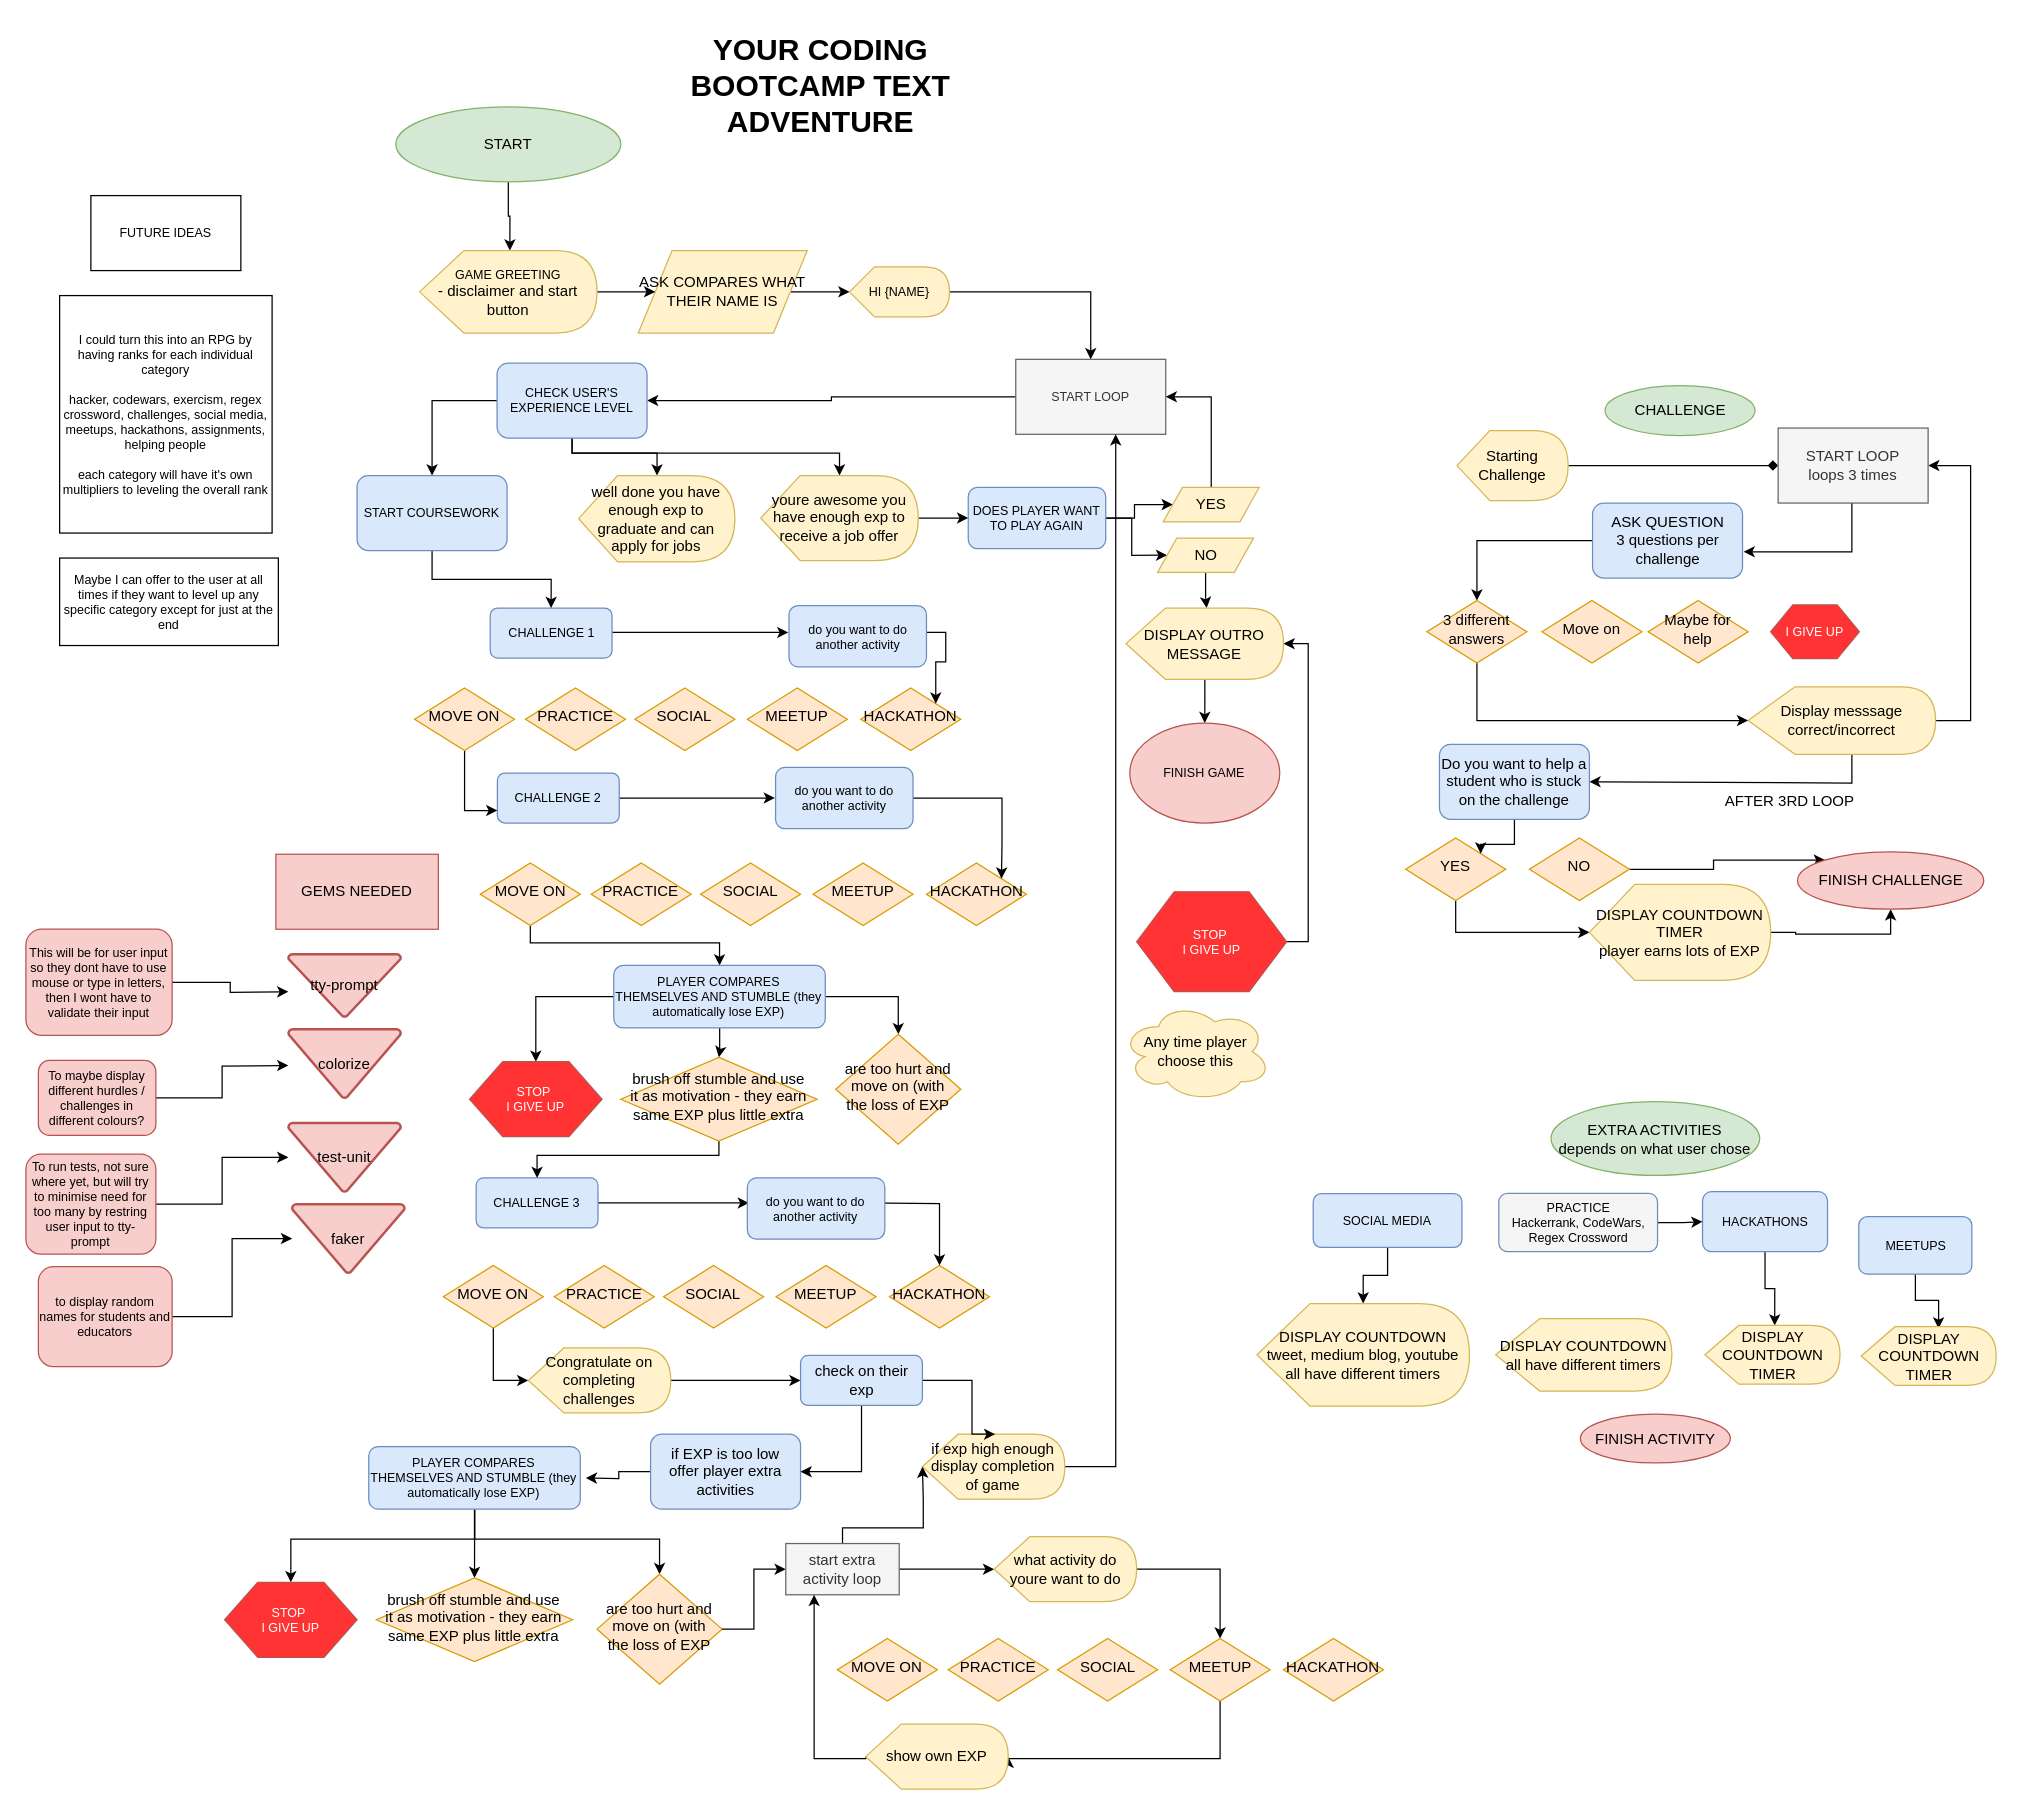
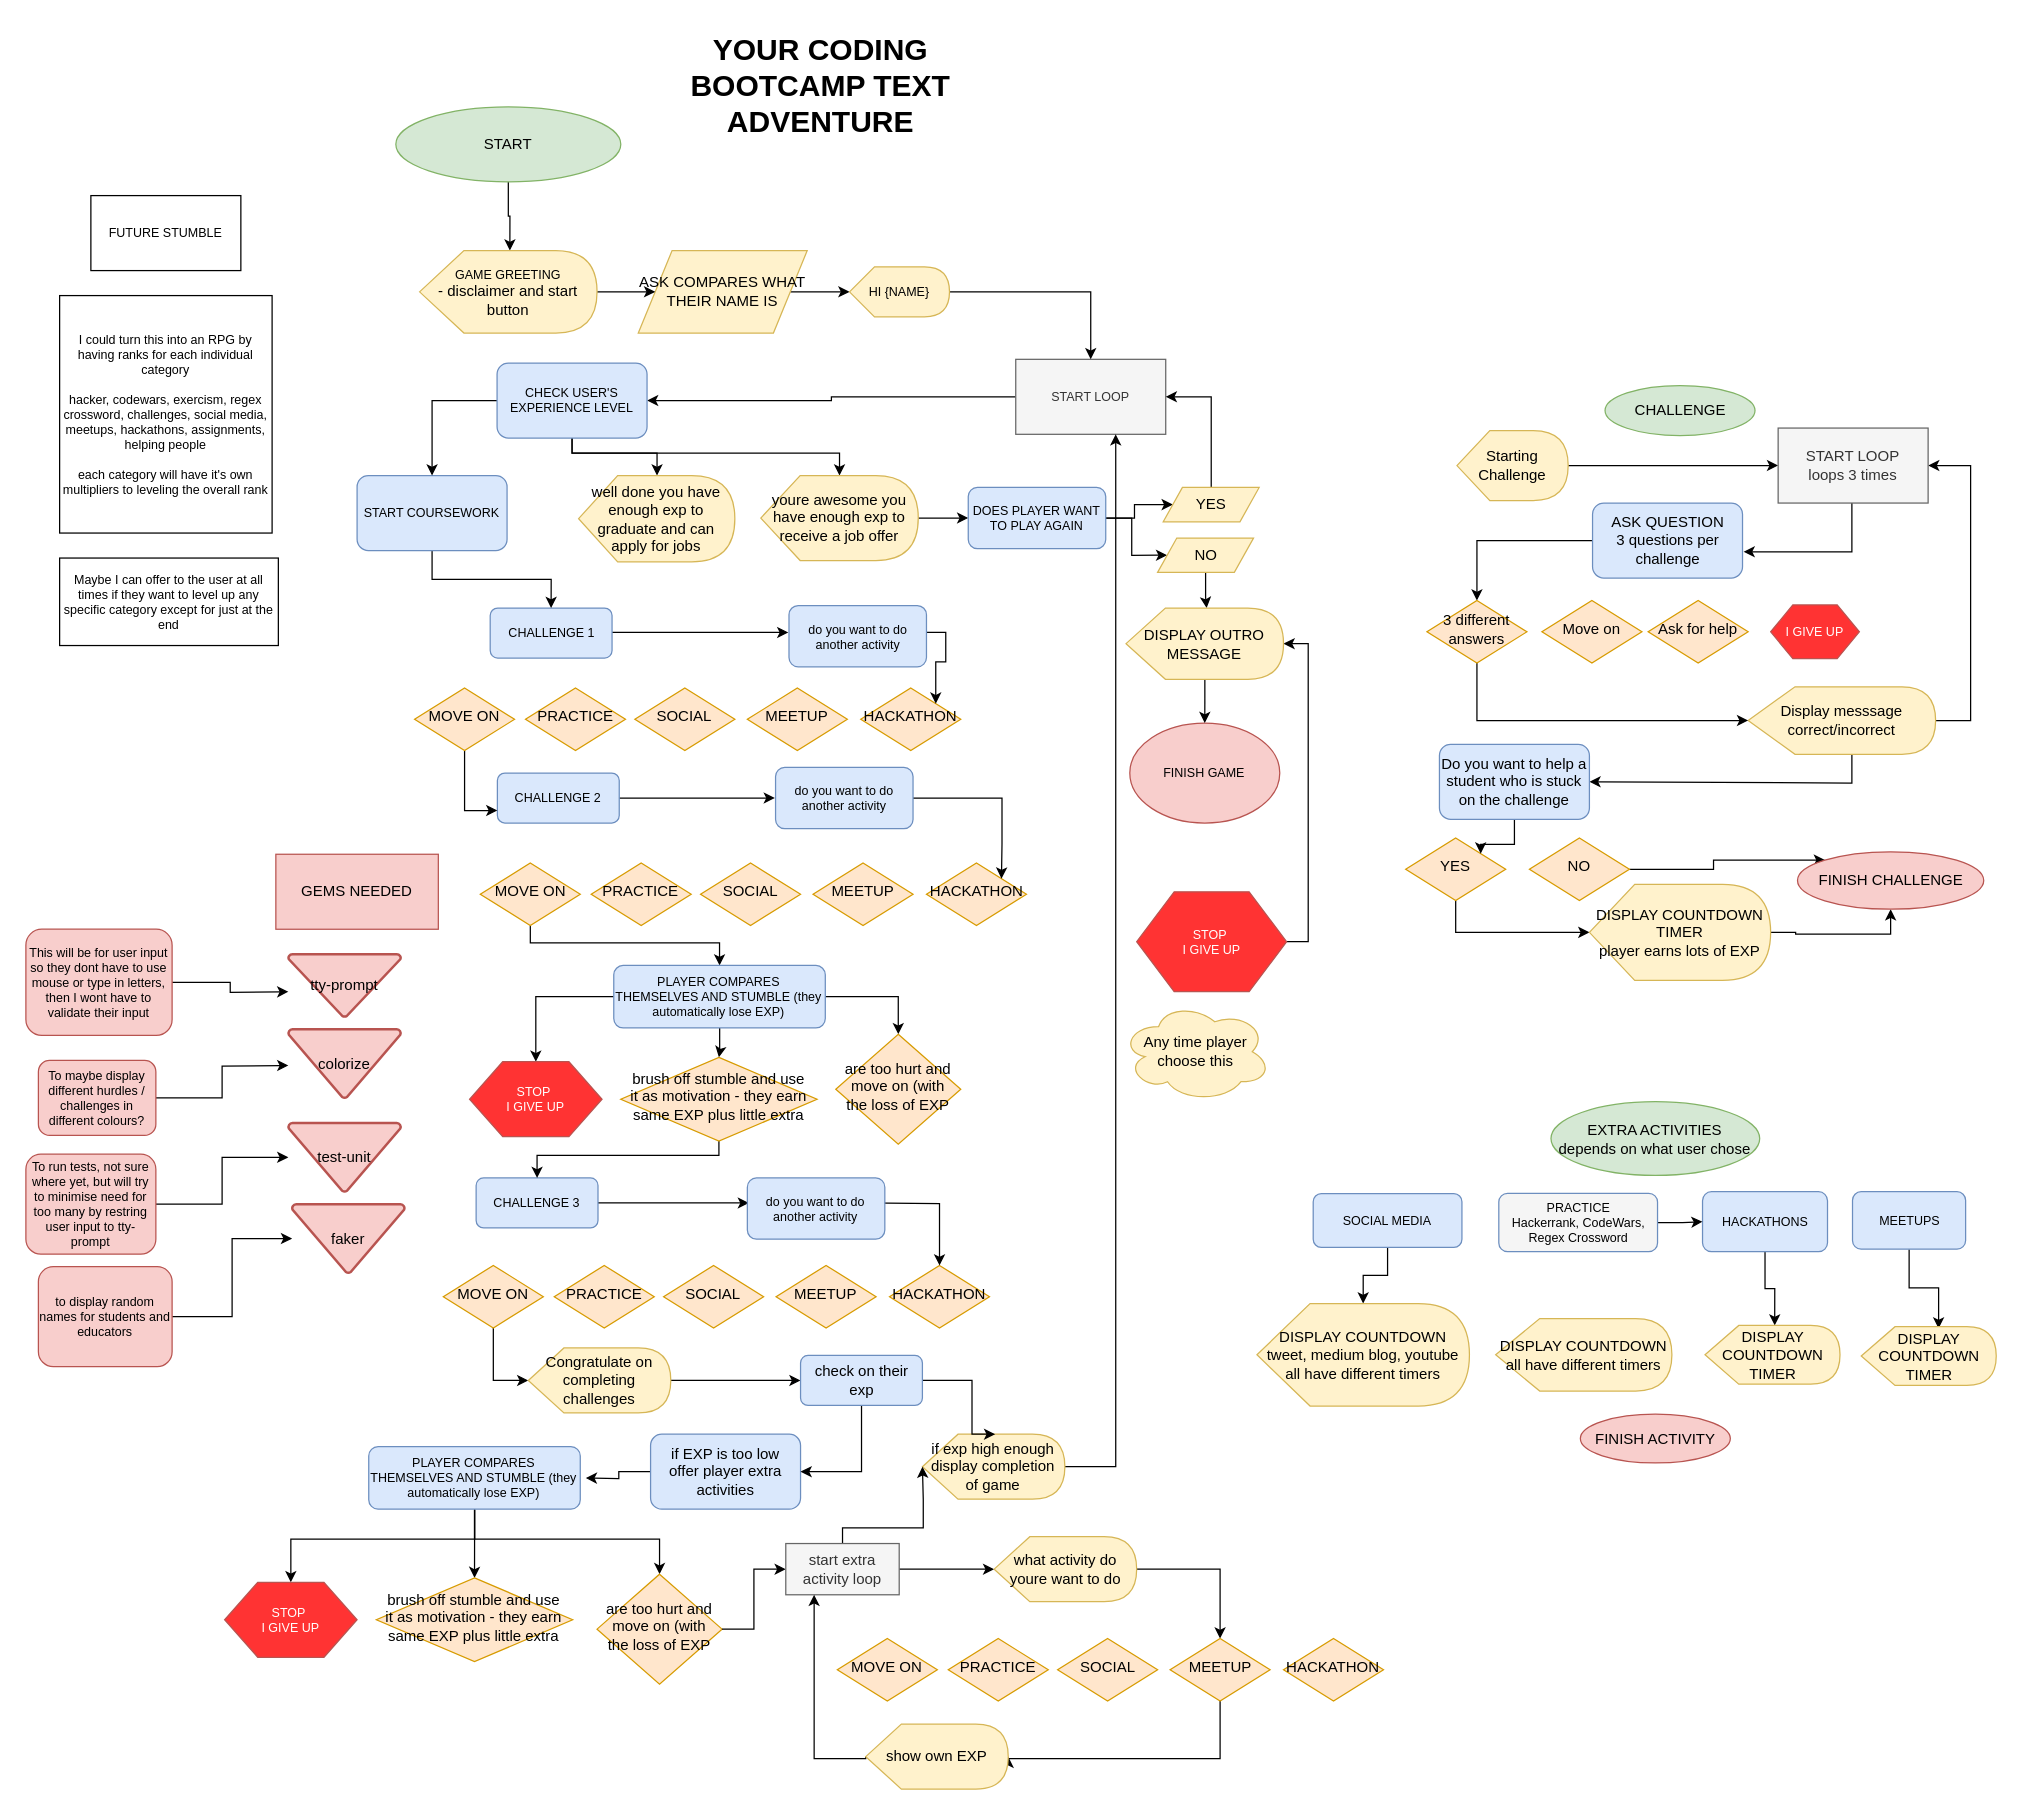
node "FUTURE IDEAS": label "FUTURE IDEAS" -> "FUTURE STUMBLE"
edge "Starting Challenge" -> "START LOOP loops 3 times": arrowhead diamond -> classic
node "Maybe for help": label "Maybe for help" -> "Ask for help"
node "AFTER 3RD LOOP": removed
node "MEETUPS": moved (1915, 1246) -> (1909, 1221)
